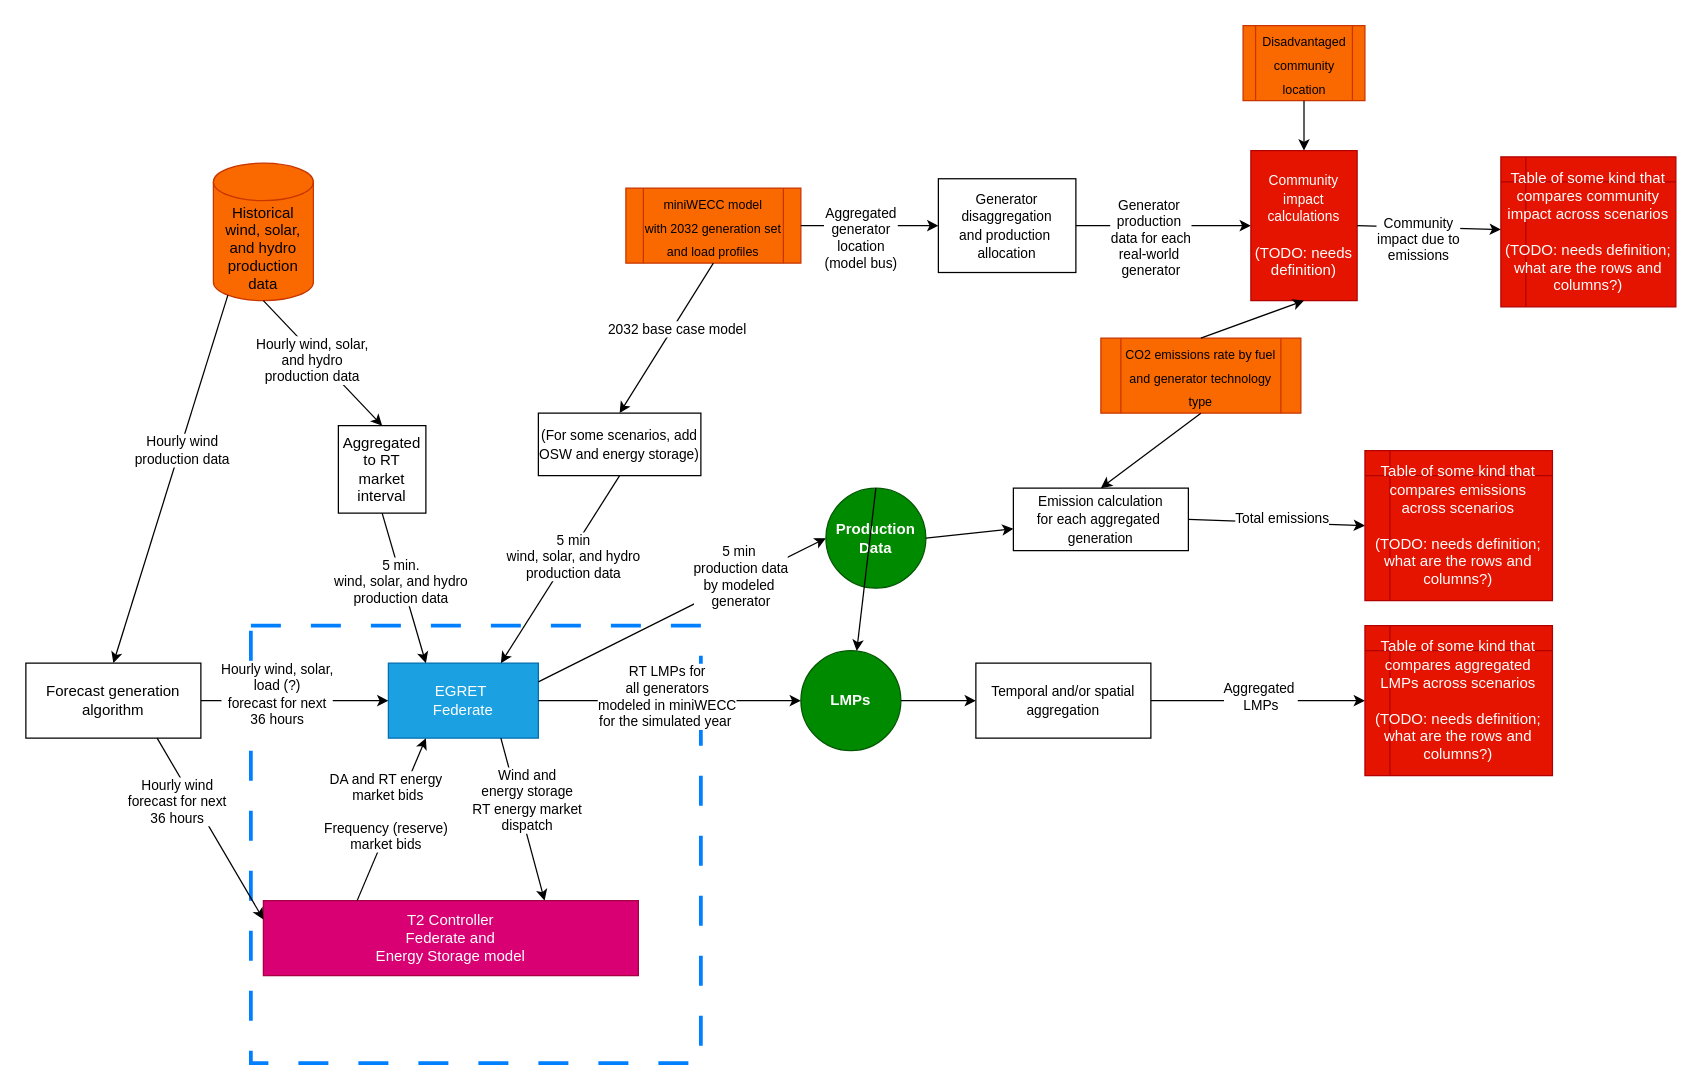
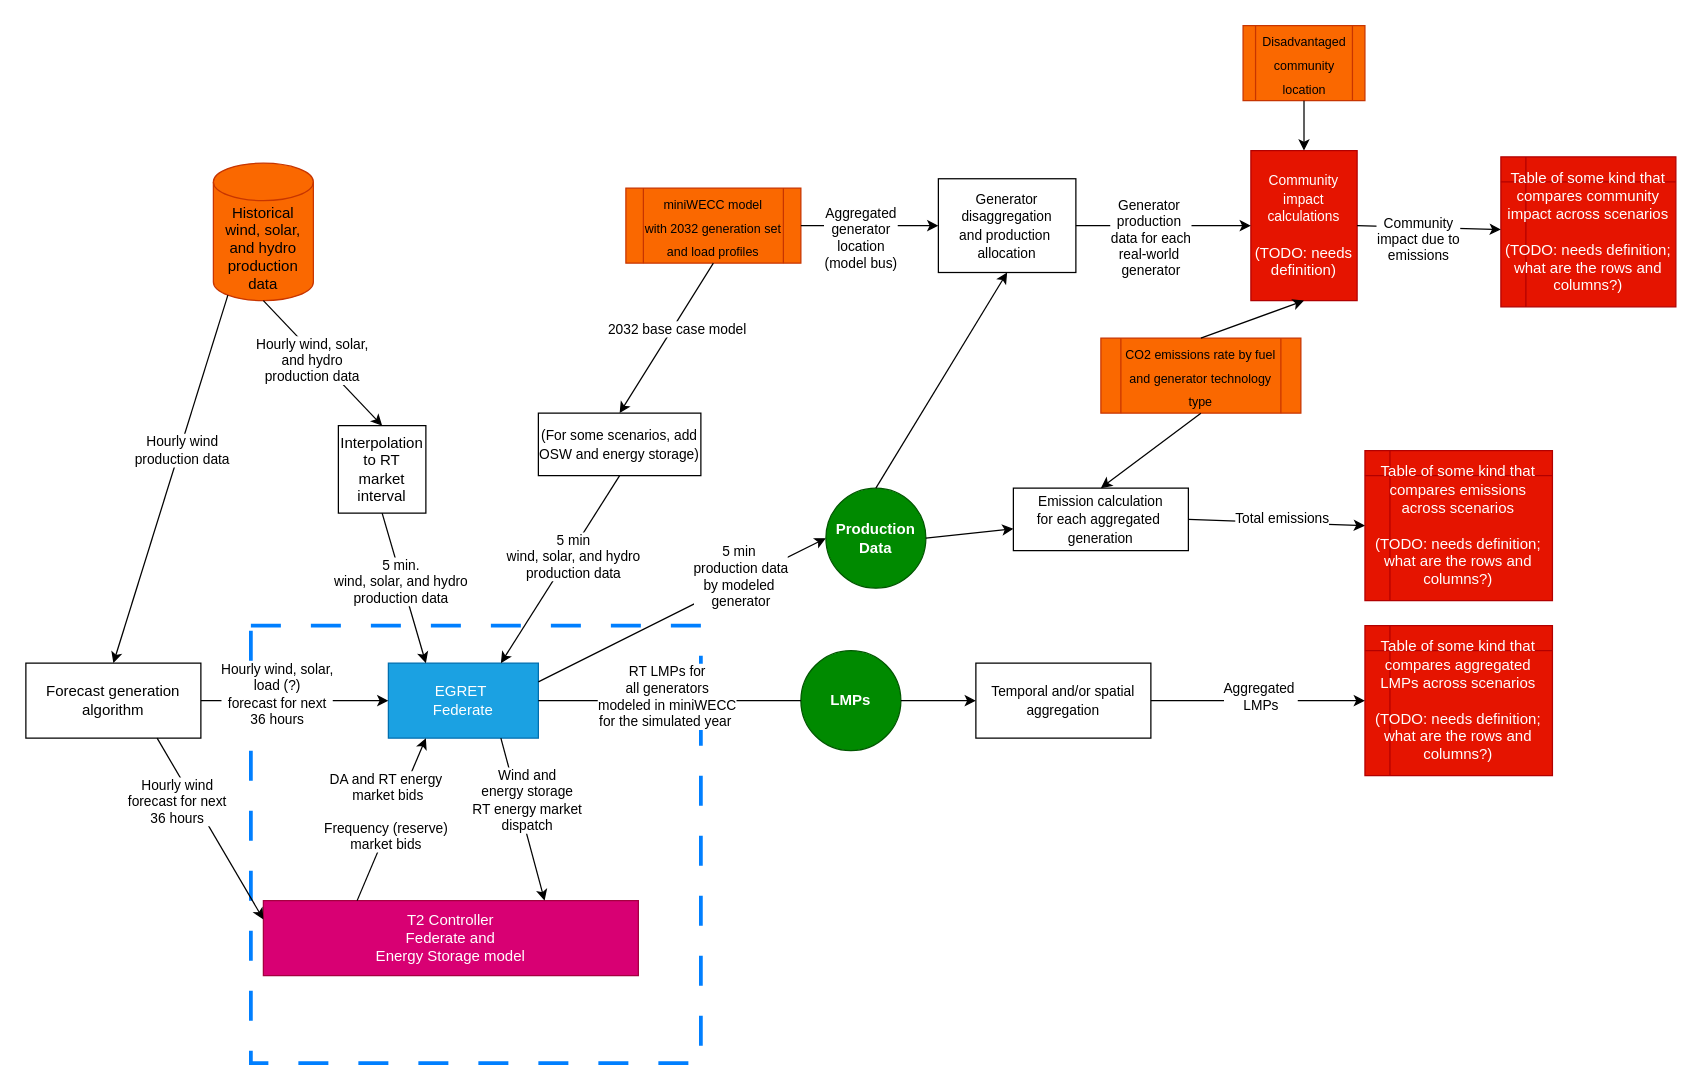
node "Aggregated to RT market interval": label "Aggregated to RT market interval" -> "Interpolation to RT market interval"
edge "Production Data" -> "LMPs": now "Production Data" -> "Generator disaggregation and production allocation"
edge "EGRET Federate" -> "LMPs": arrowhead classic -> none
